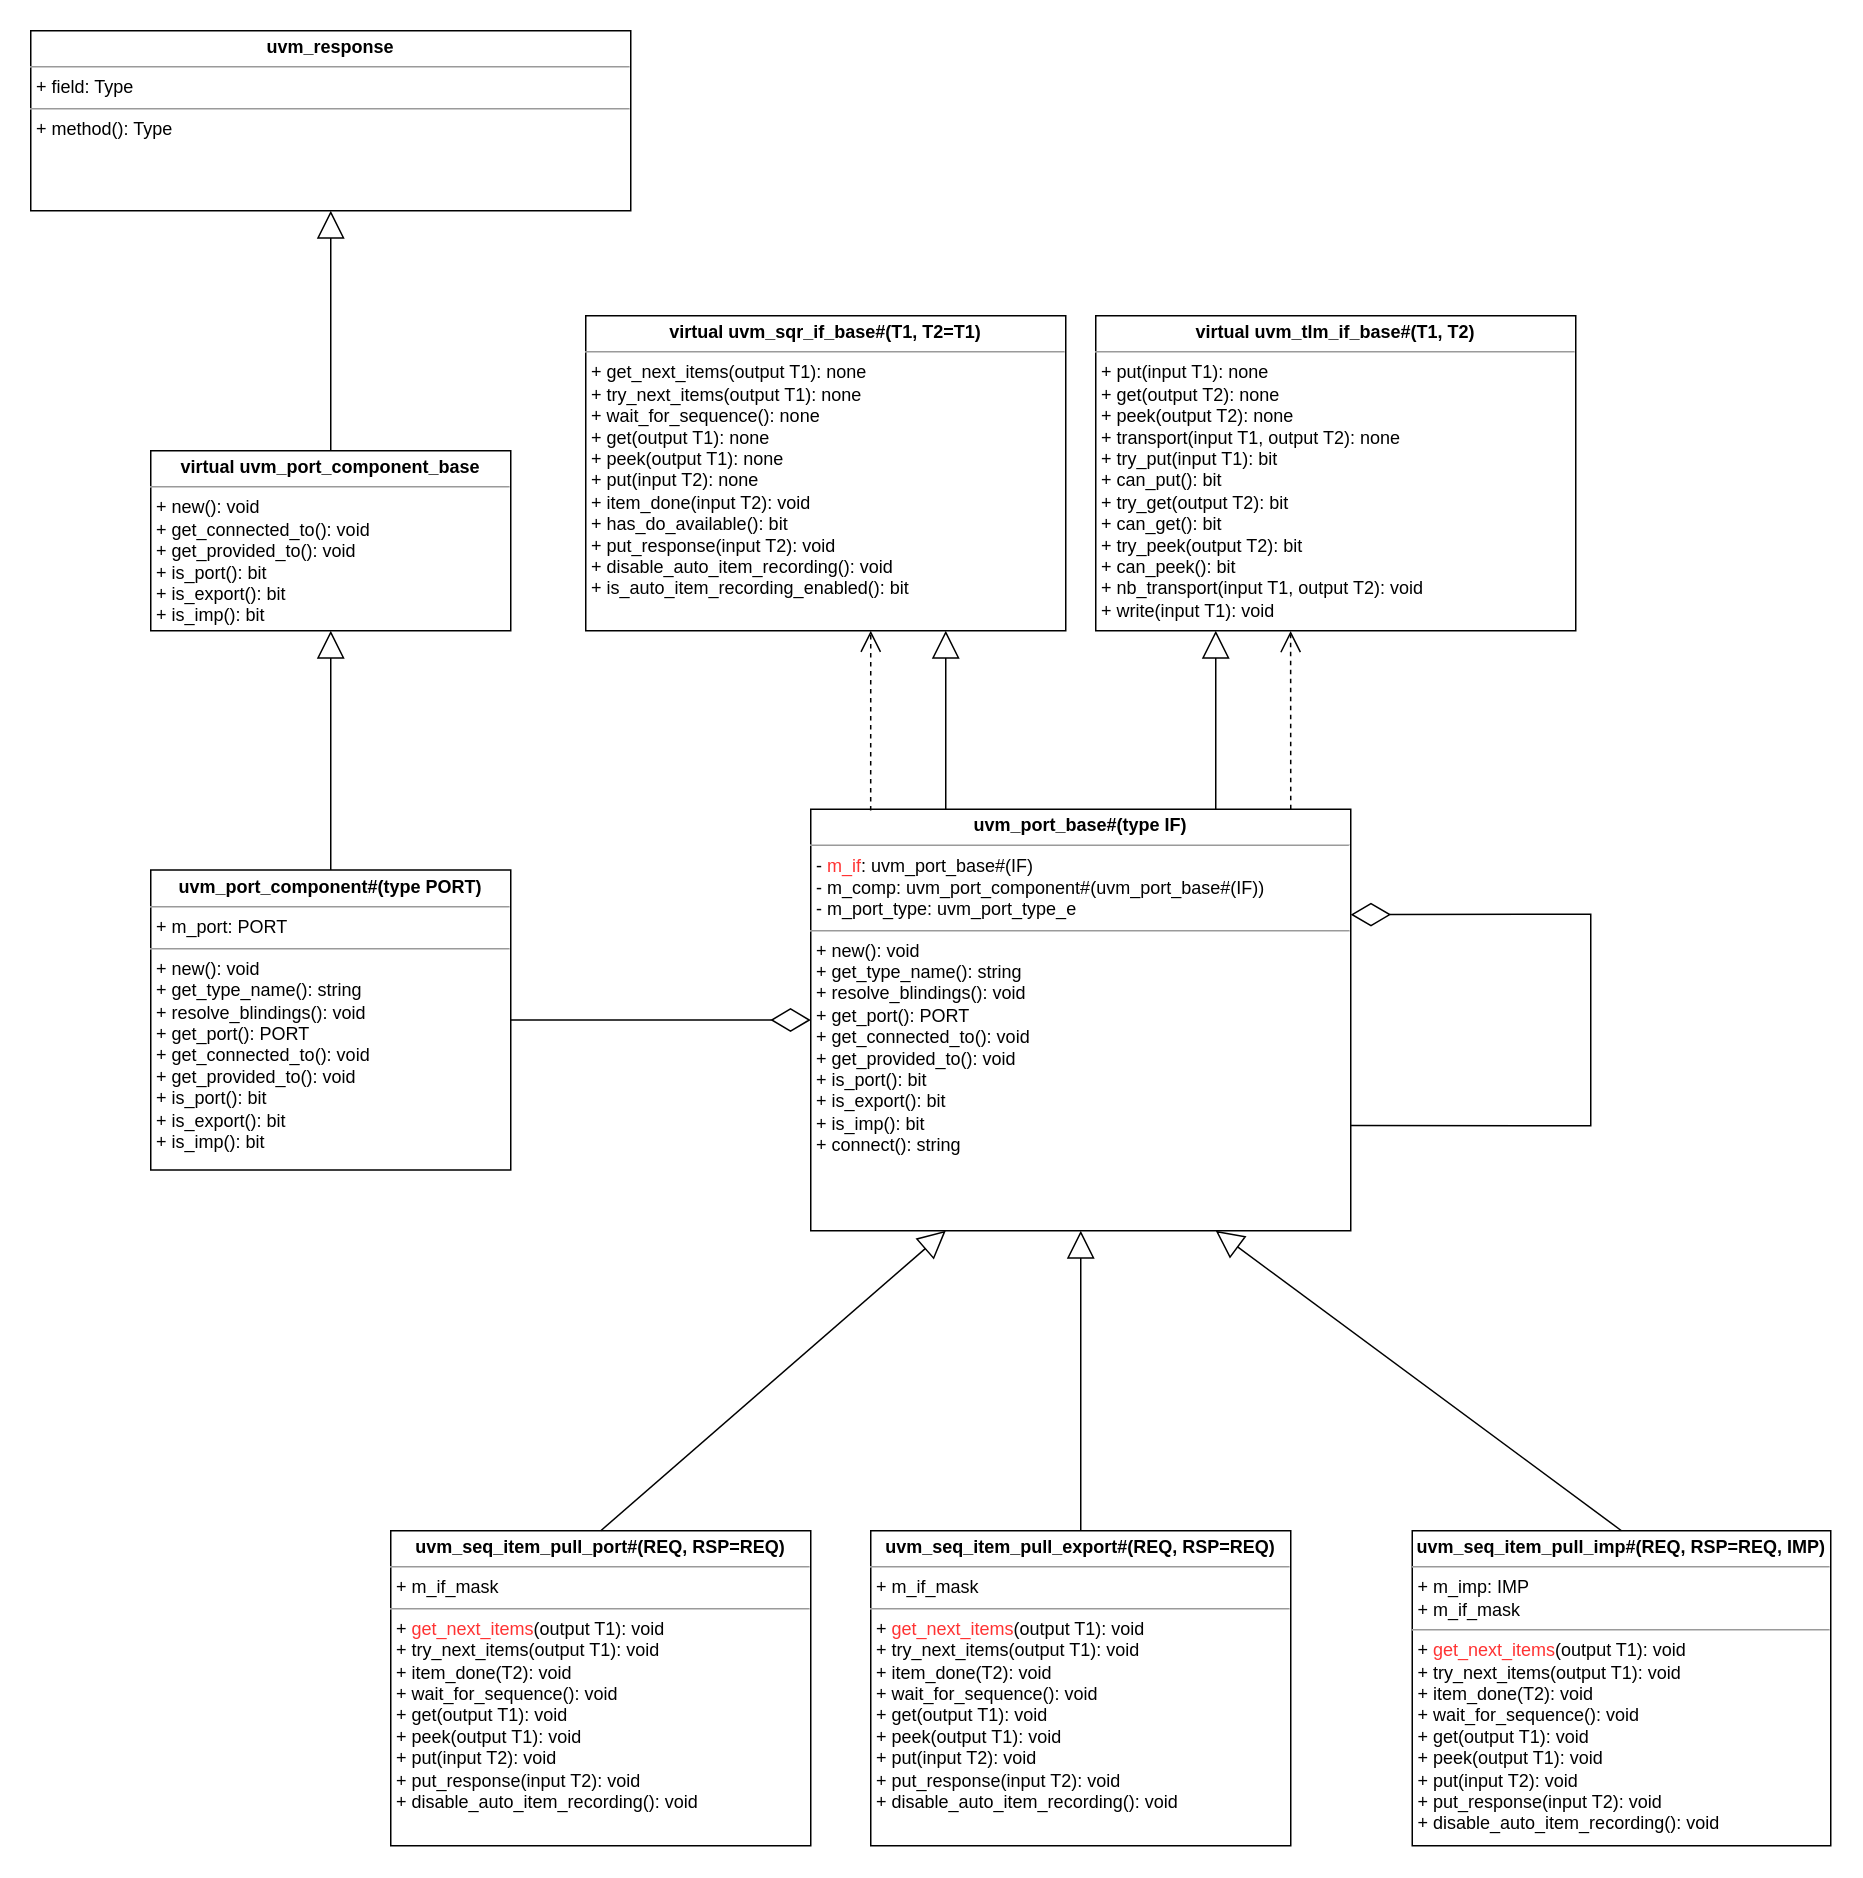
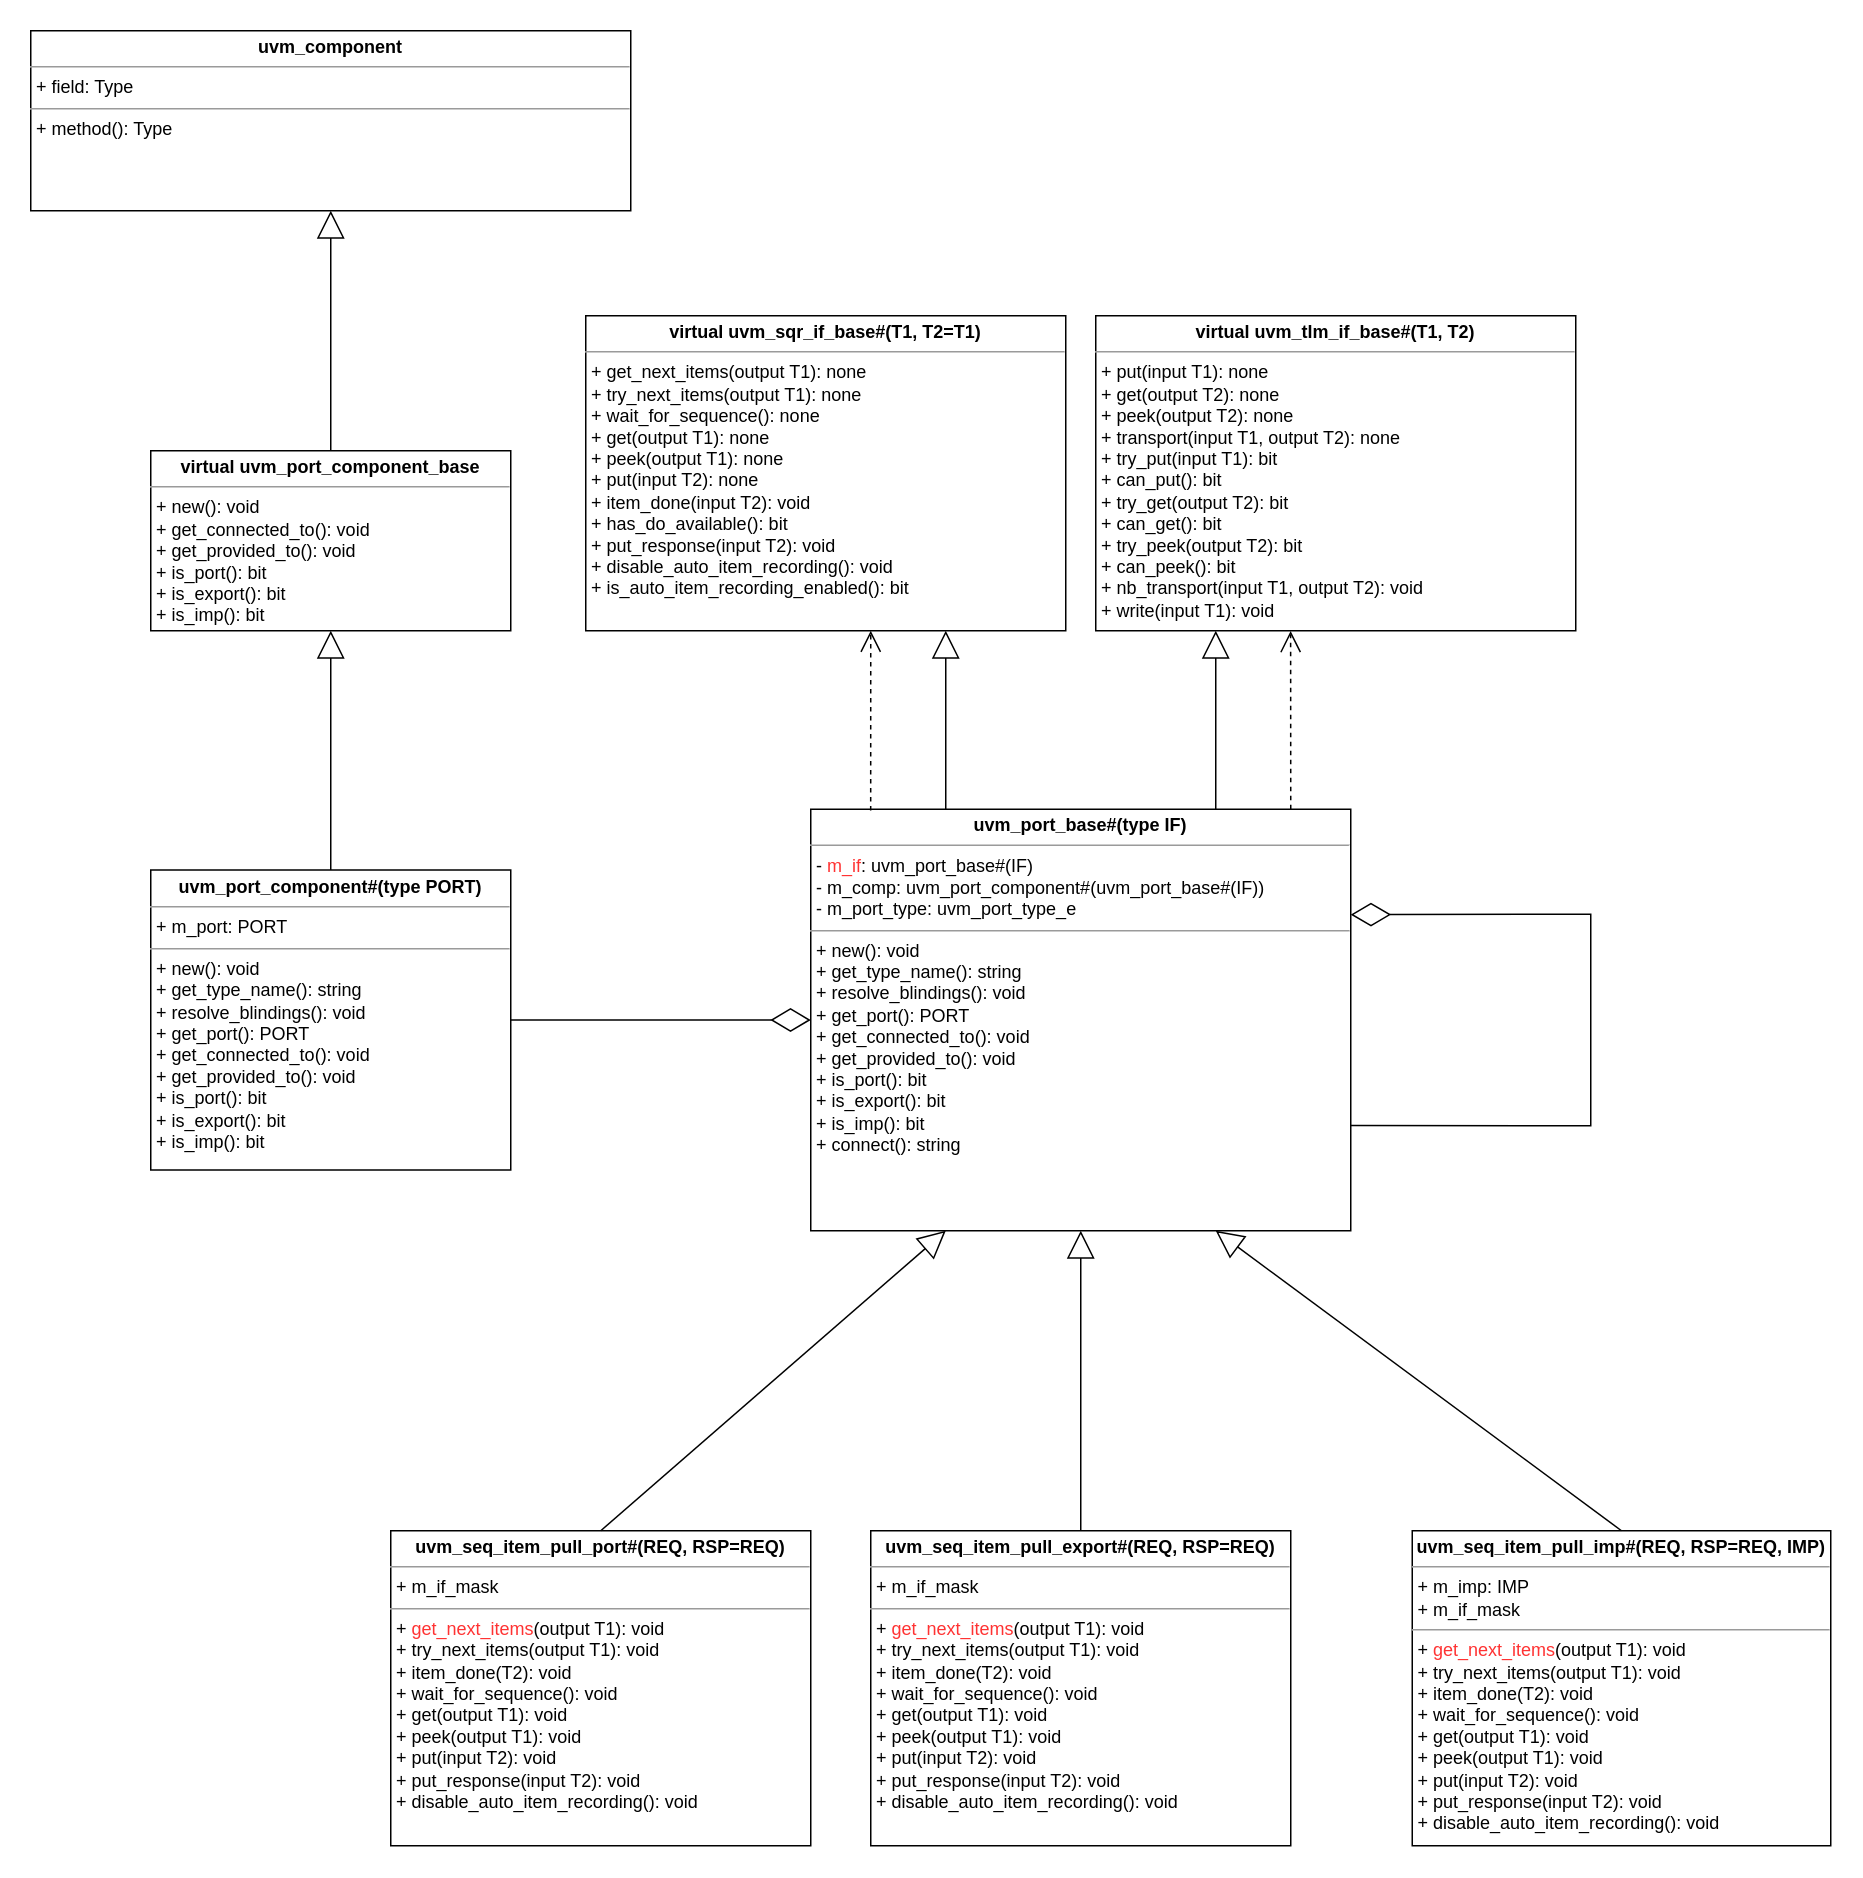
node "uvm_response + field: Type + method(): Type": label "uvm_response + field: Type + method(): Type" -> "uvm_component + field: Type + method(): Type"
